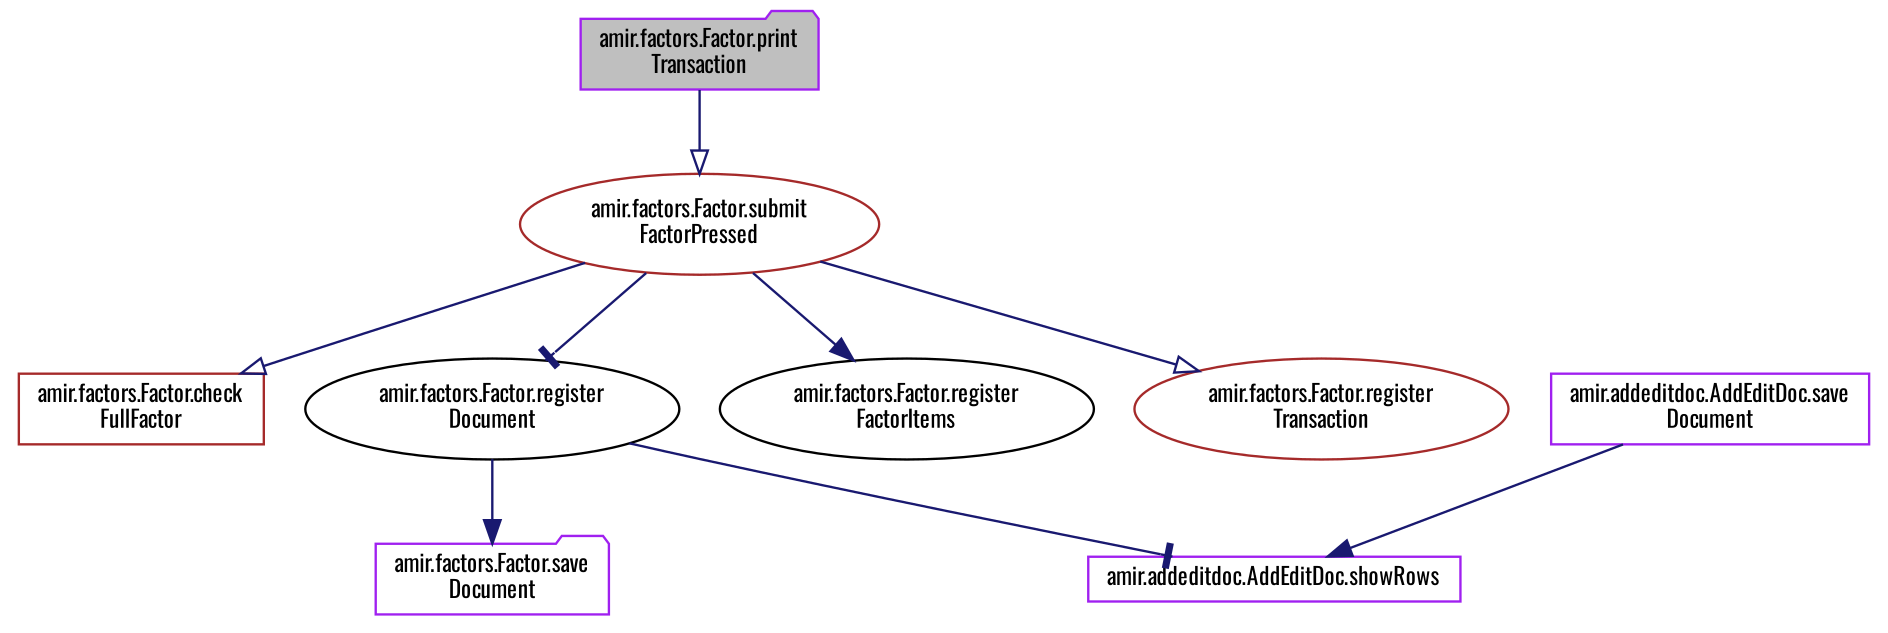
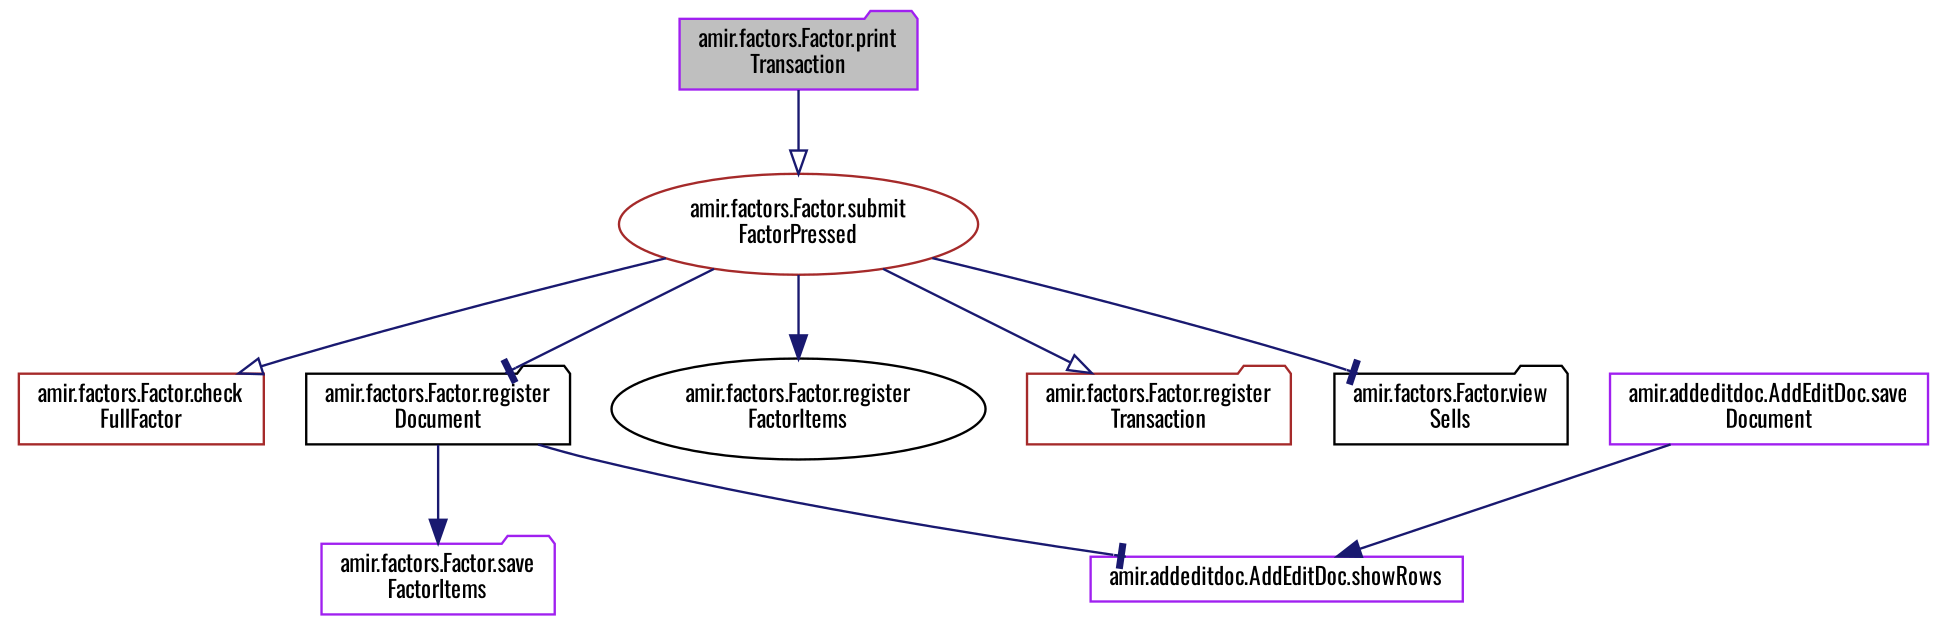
node "amir.factors.Factor.register Document": shape ellipse -> folder
node "amir.factors.Factor.register Transaction": shape ellipse -> folder
node "amir.factors.Factor.view Sells": added
node "amir.factors.Factor.save Document": label "amir.factors.Factor.save Document" -> "amir.factors.Factor.save FactorItems"
